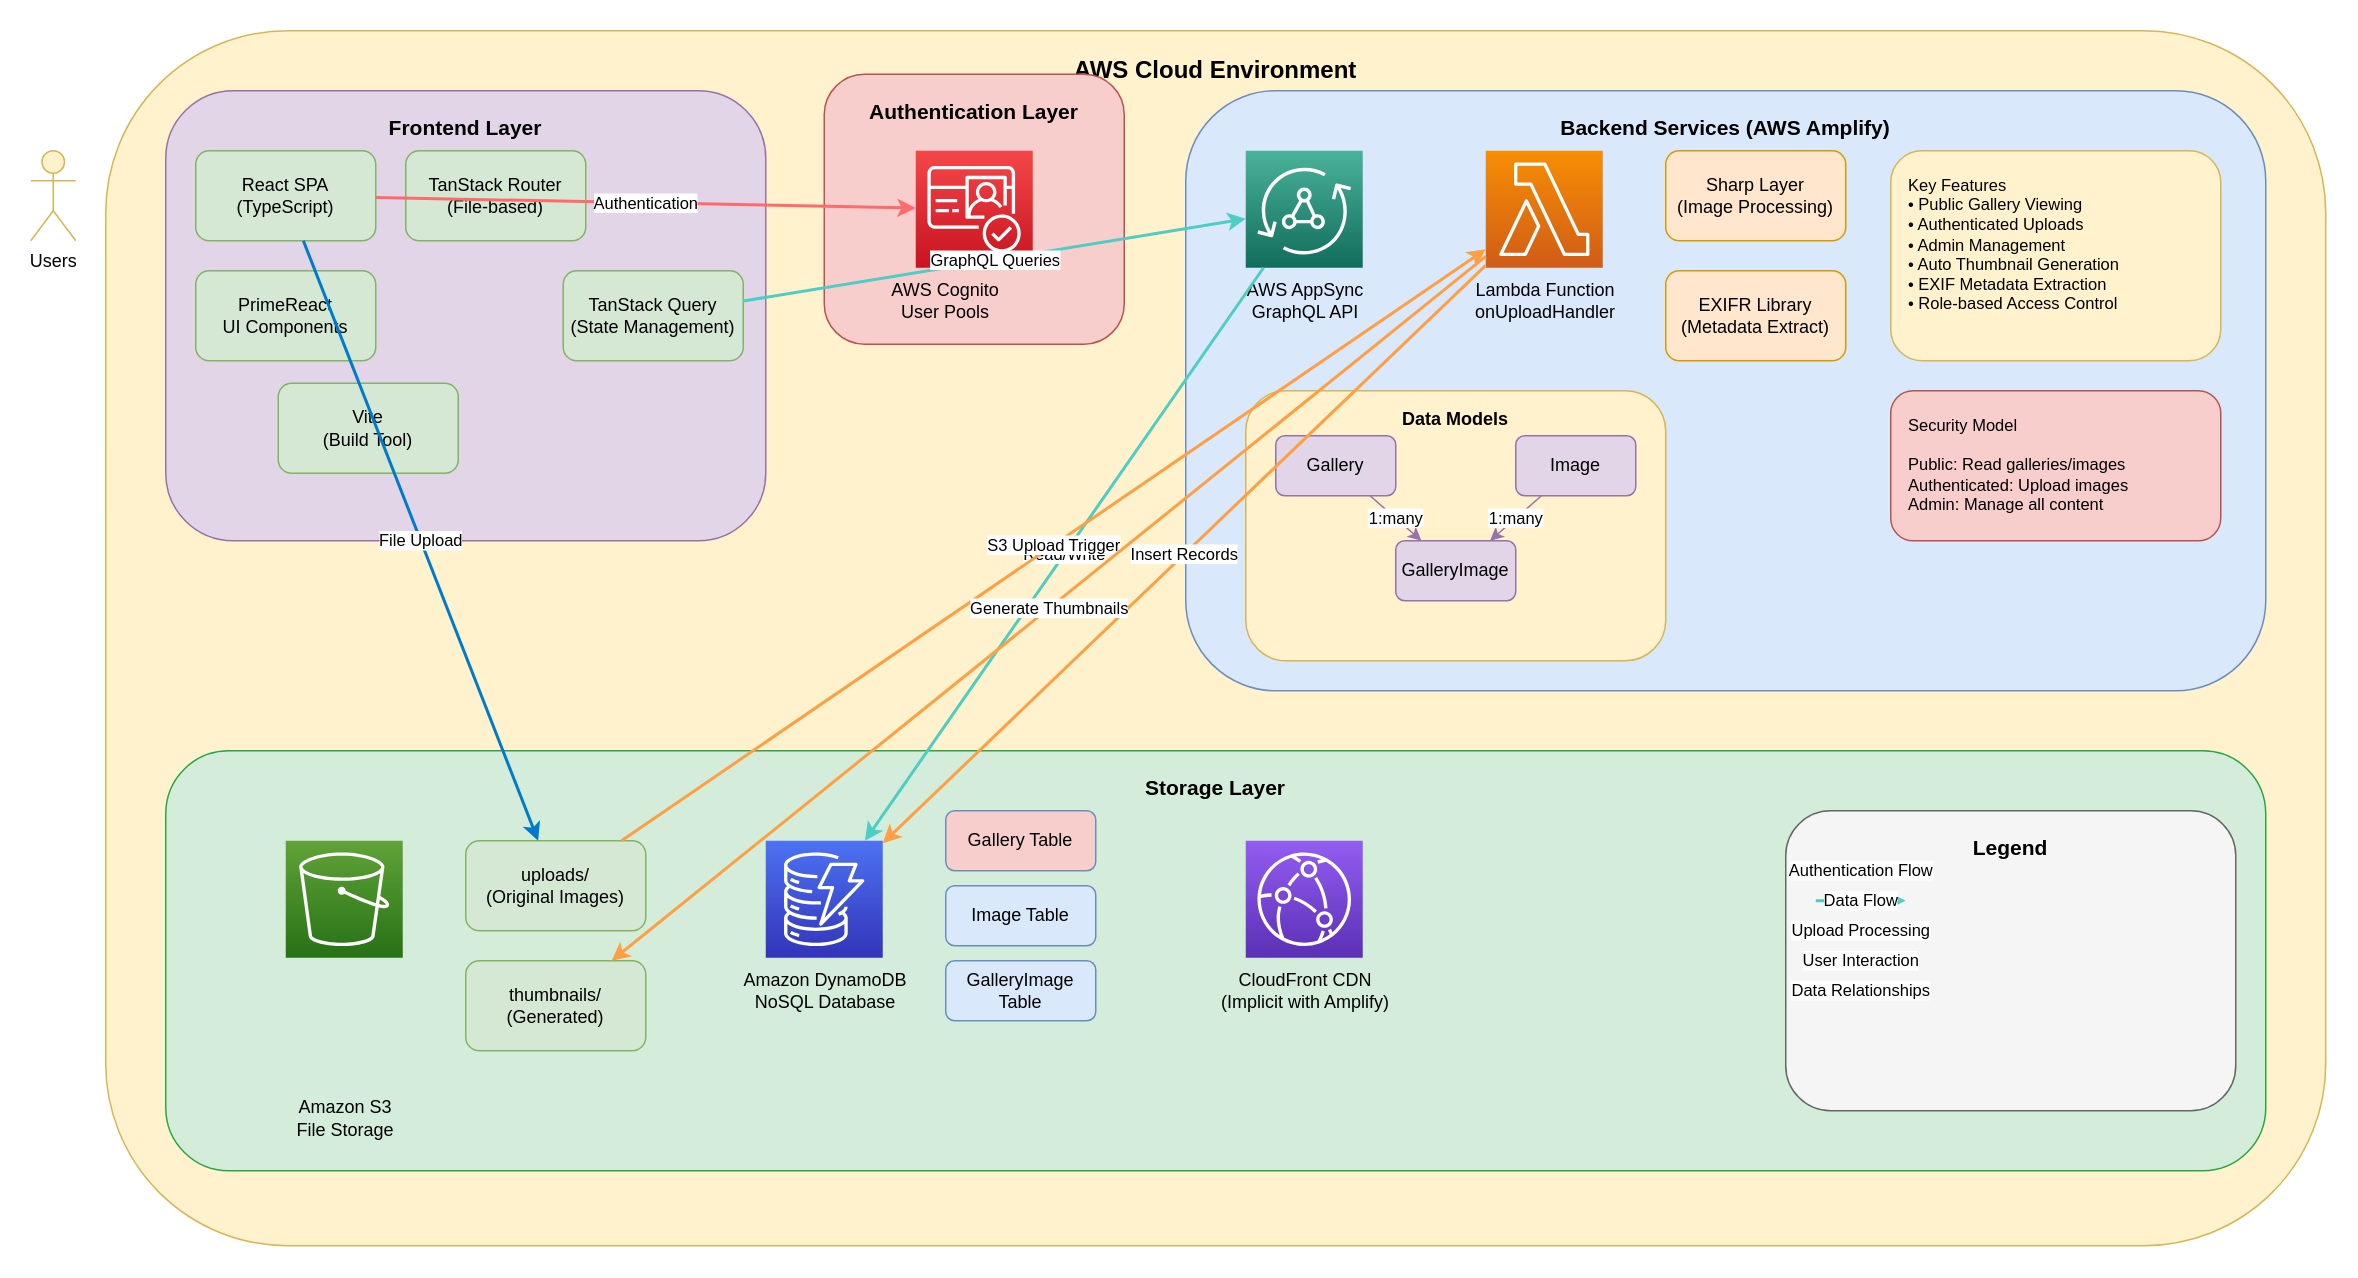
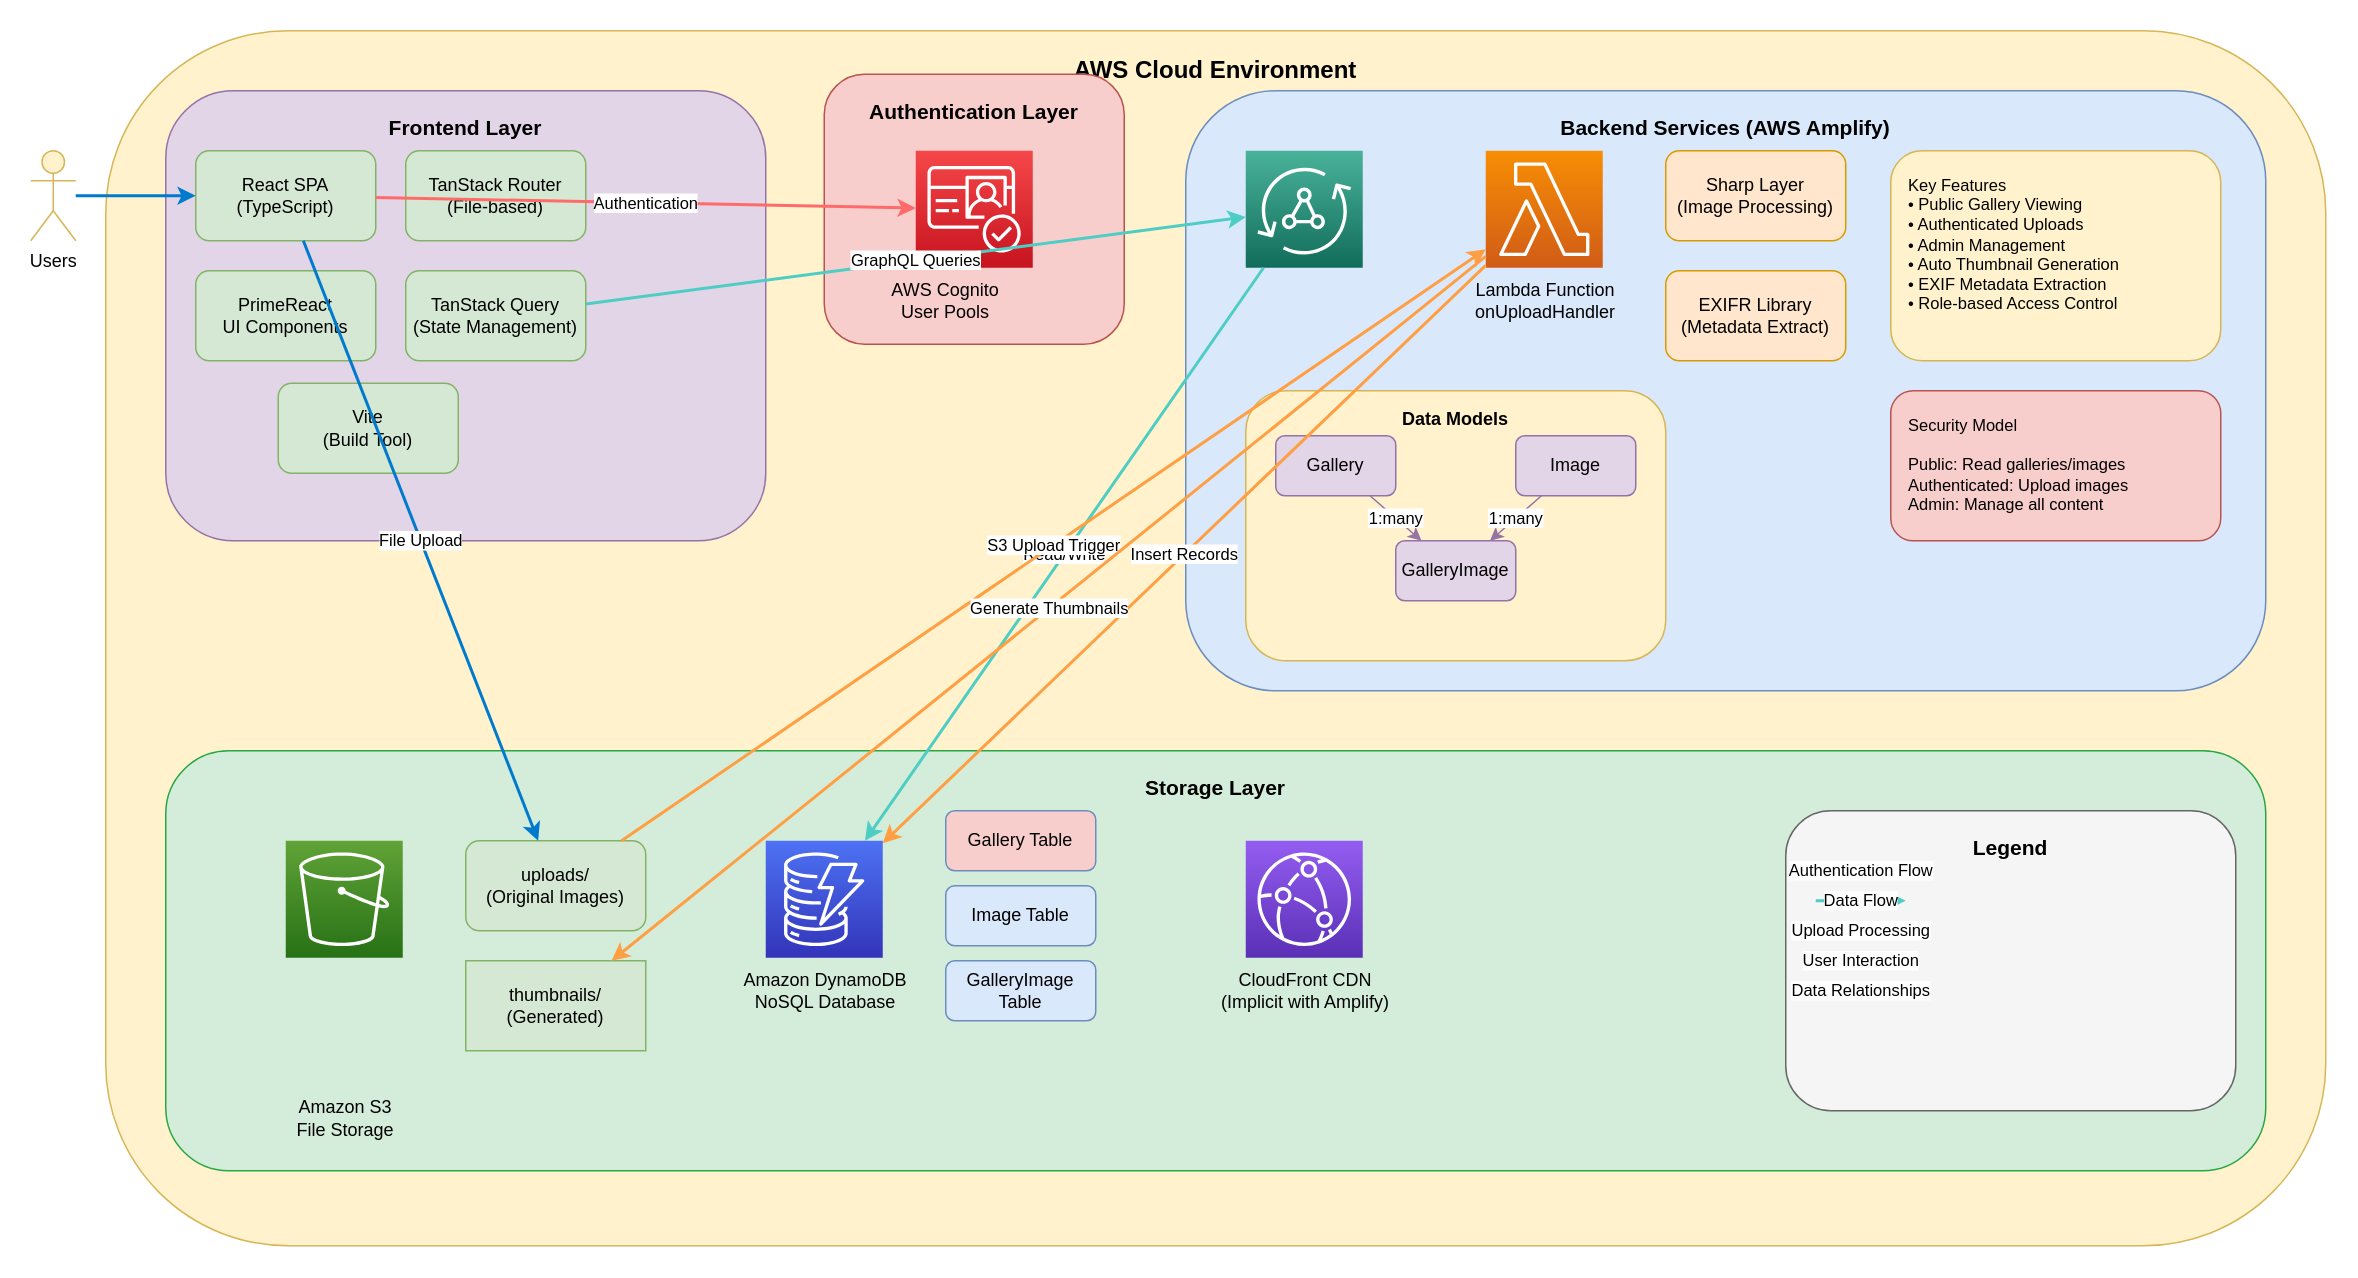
edge "Users" -> "React SPA (TypeScript)": added
node "AWS AppSync GraphQL API": removed
node "TanStack Query (State Management)": moved (653, 316) -> (496, 316)
node "thumbnails/ (Generated)": shape rounded rectangle -> rectangle
